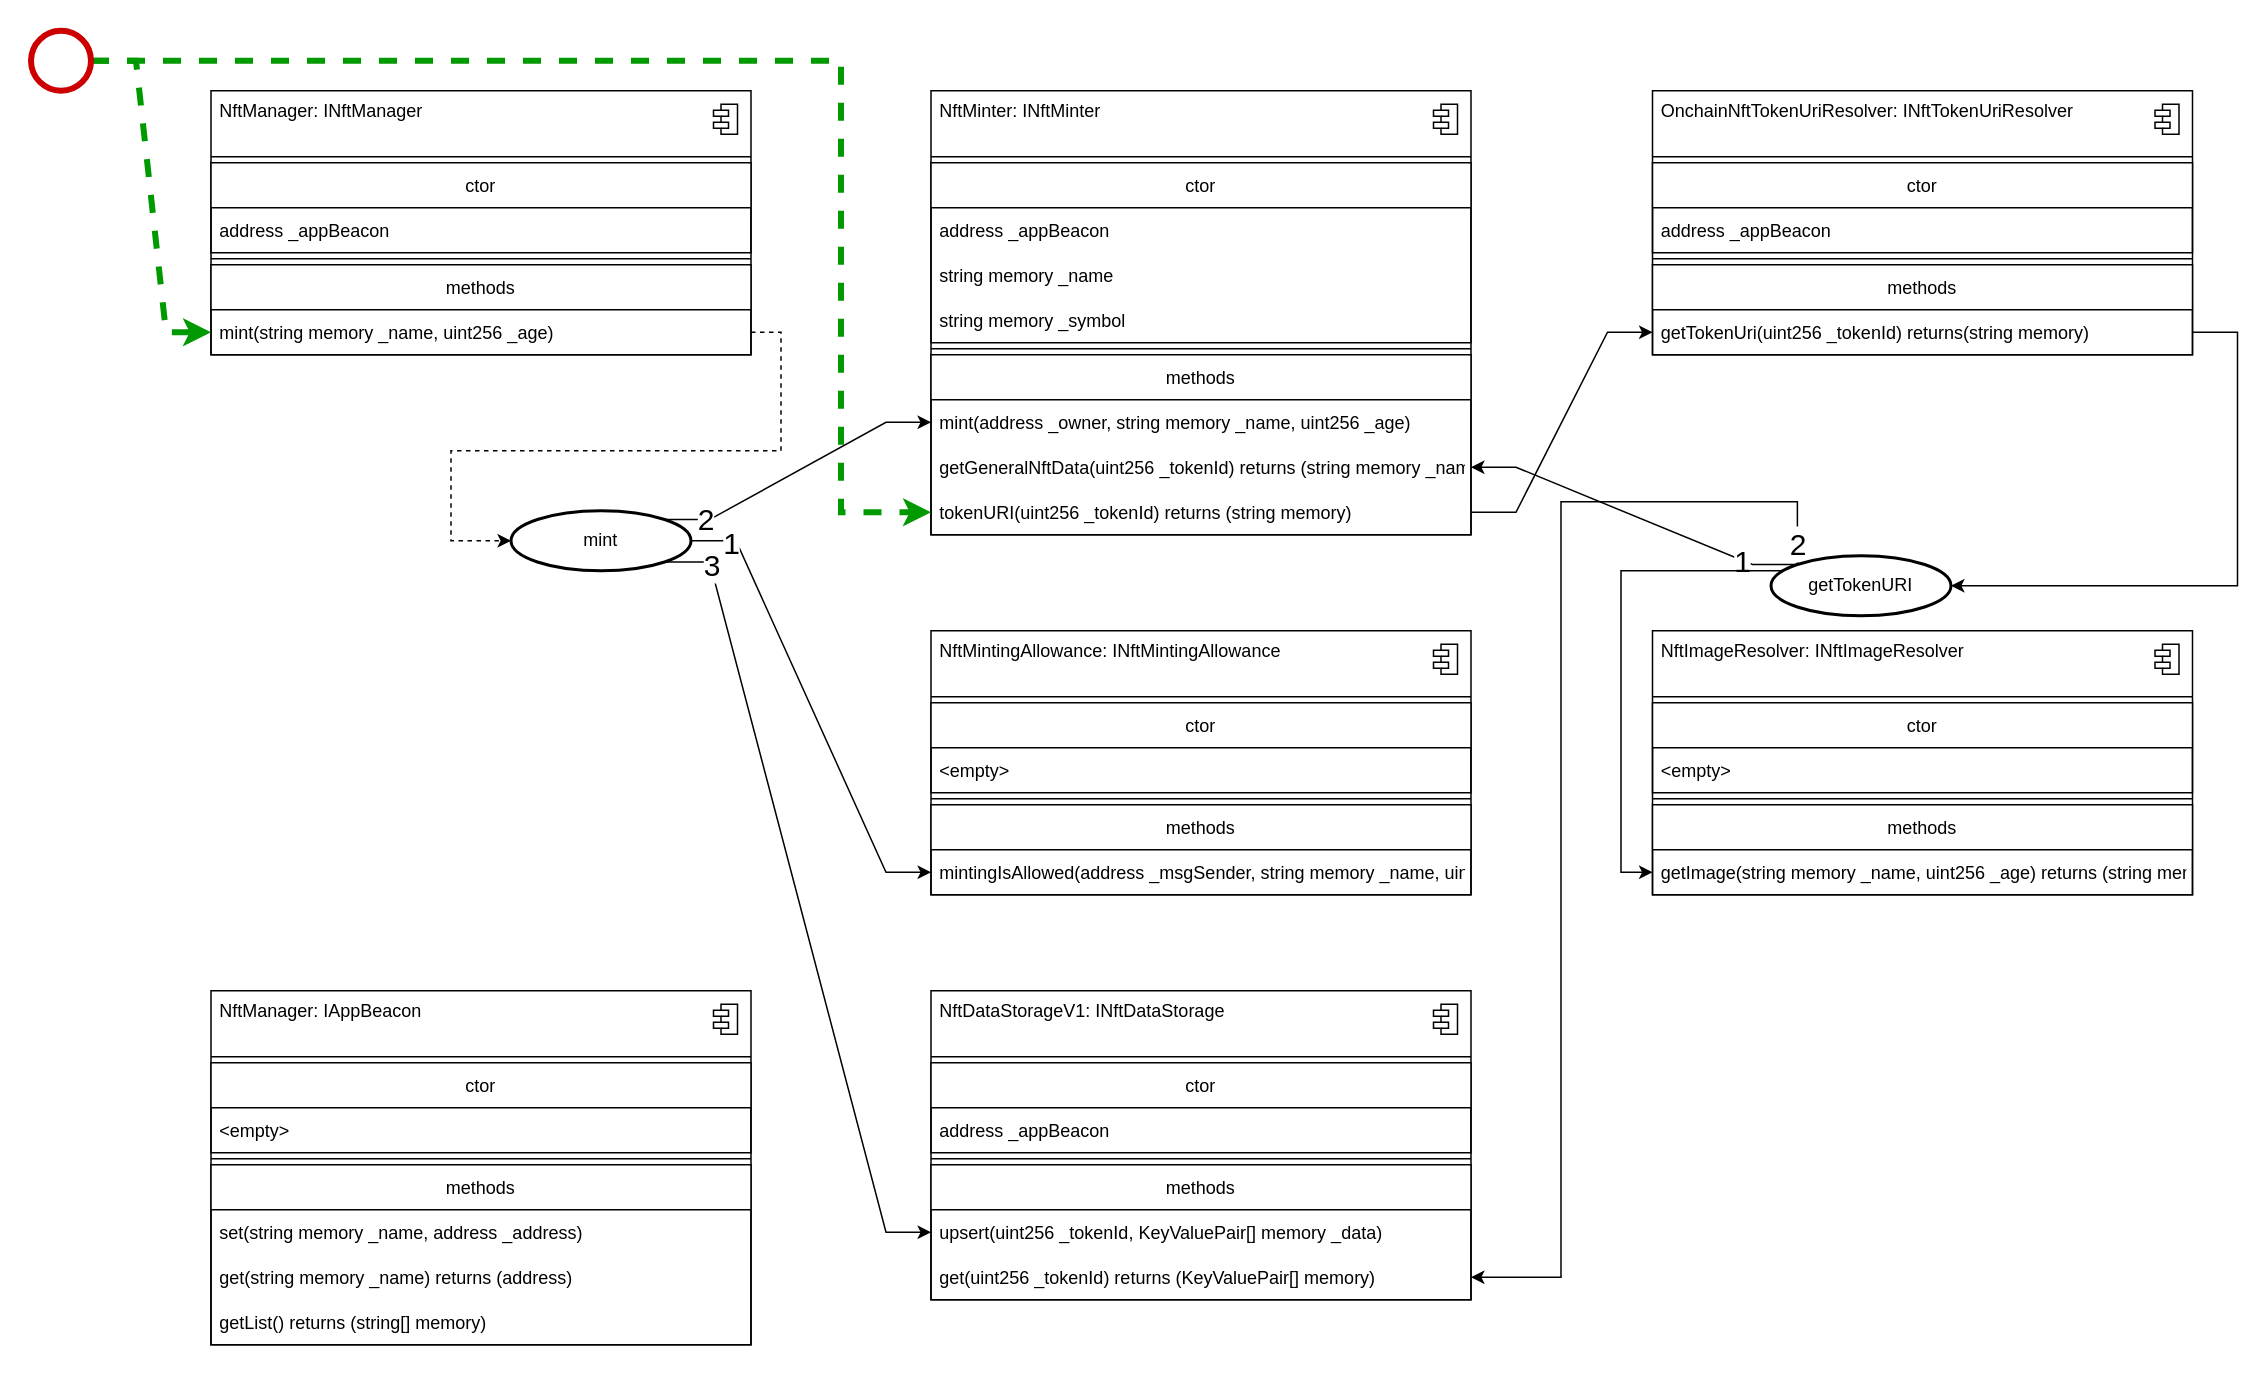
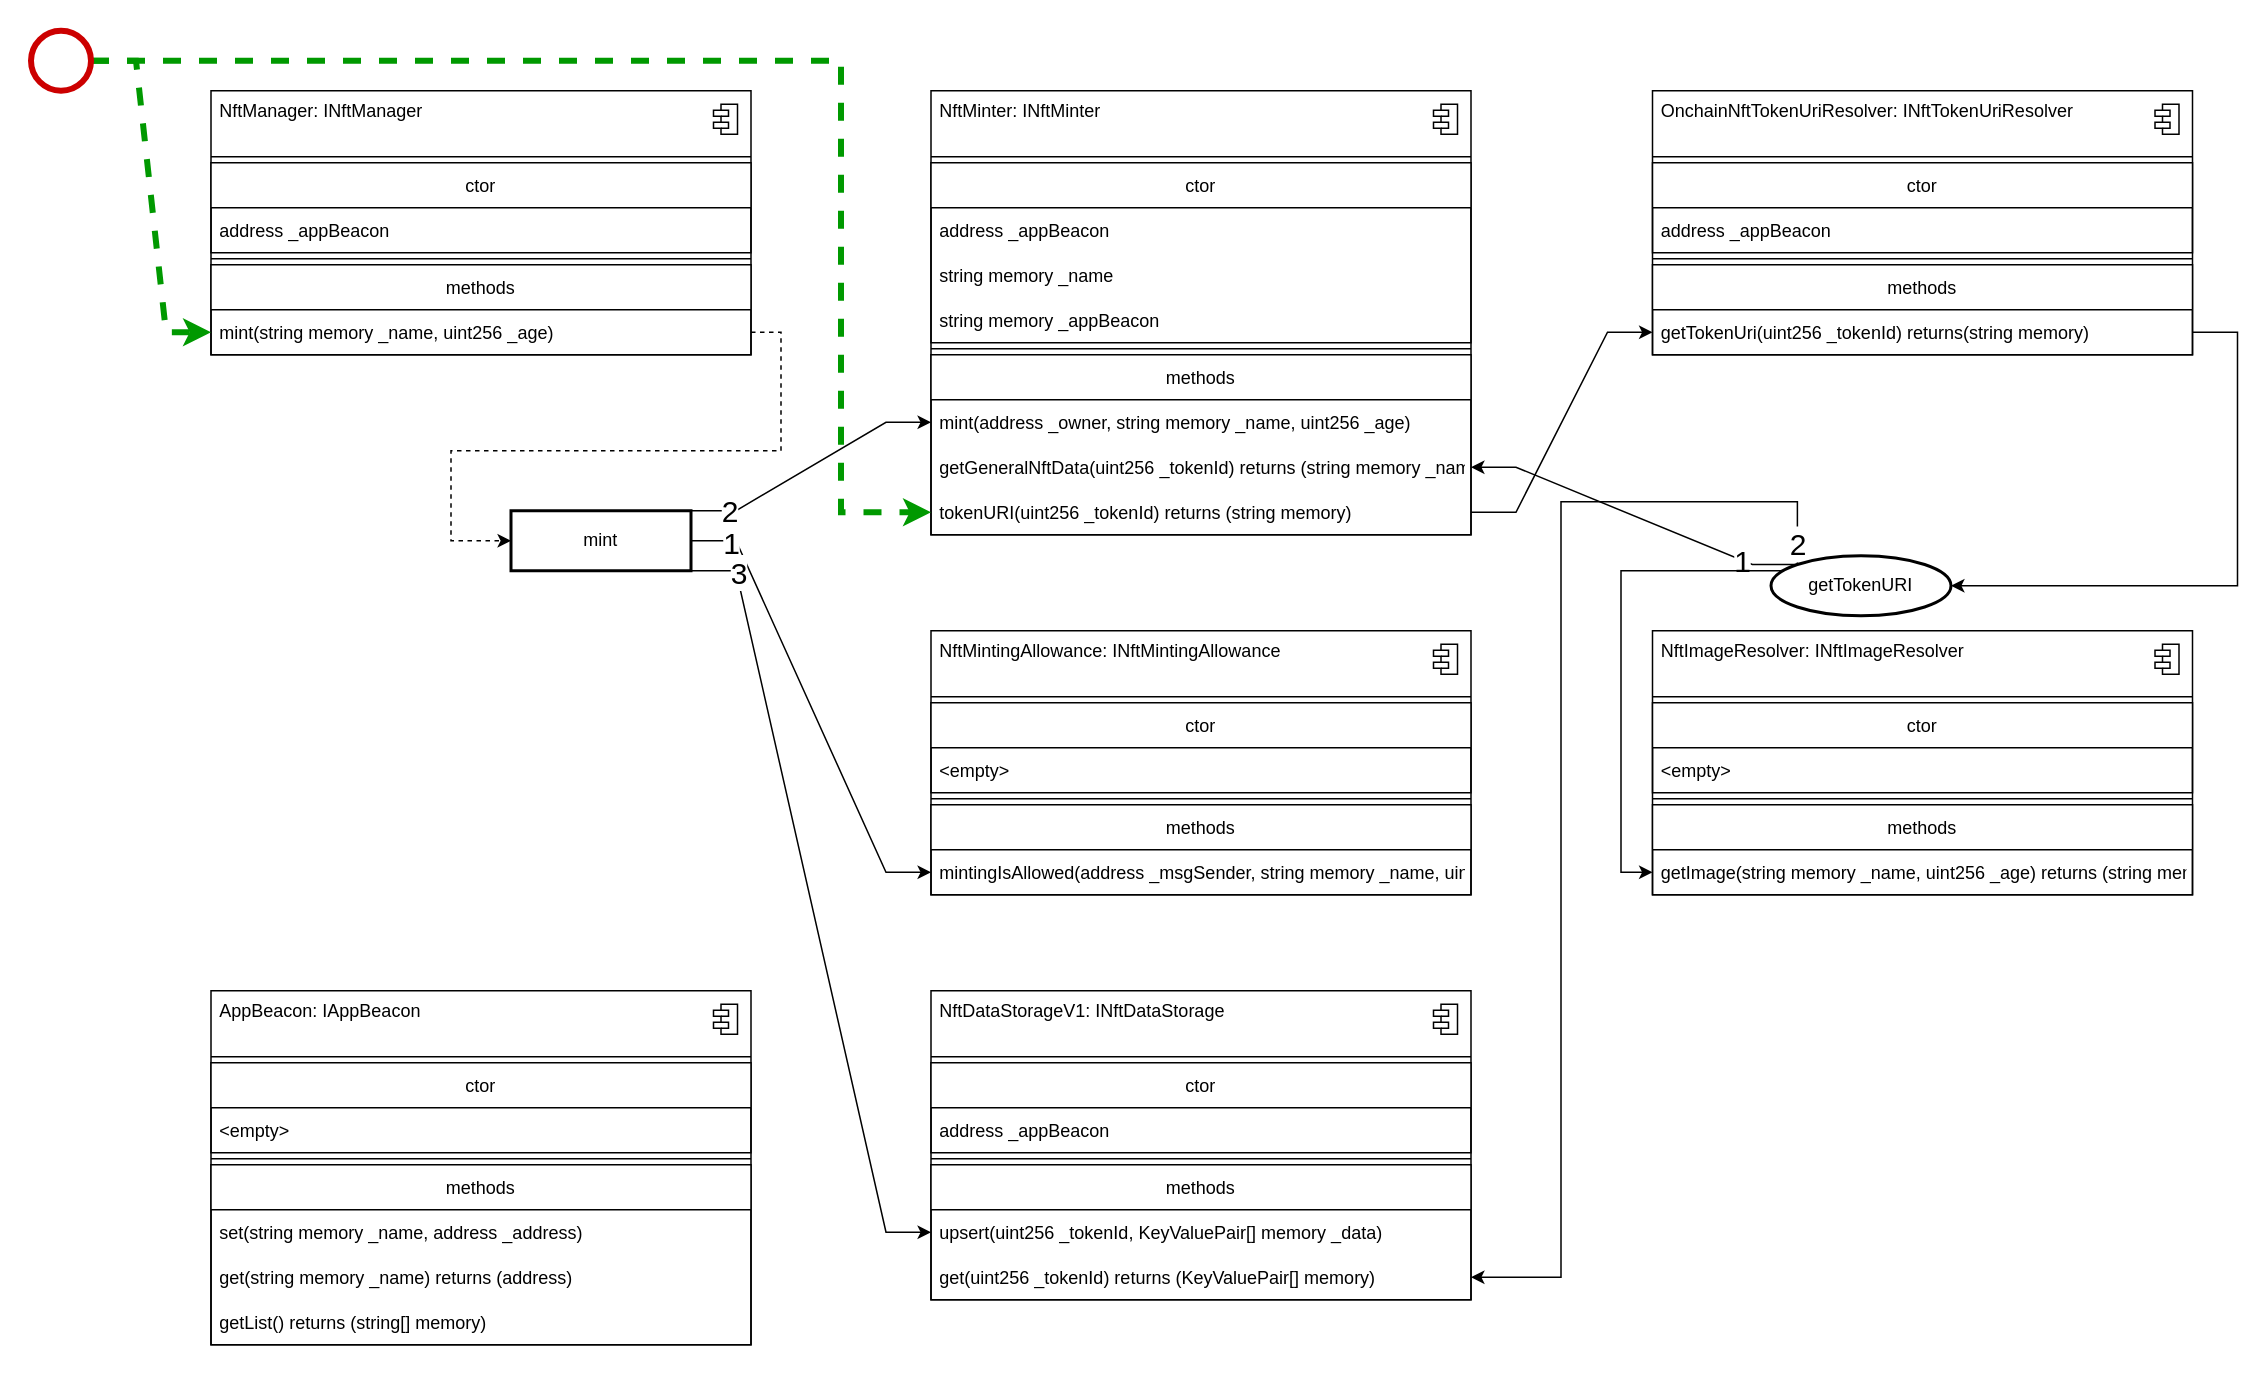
node "string memory _symbol": label "string memory _symbol" -> "string memory _appBeacon"
node "mint": shape ellipse -> rectangle
node "NftManager: IAppBeacon": label "NftManager: IAppBeacon" -> "AppBeacon: IAppBeacon"
